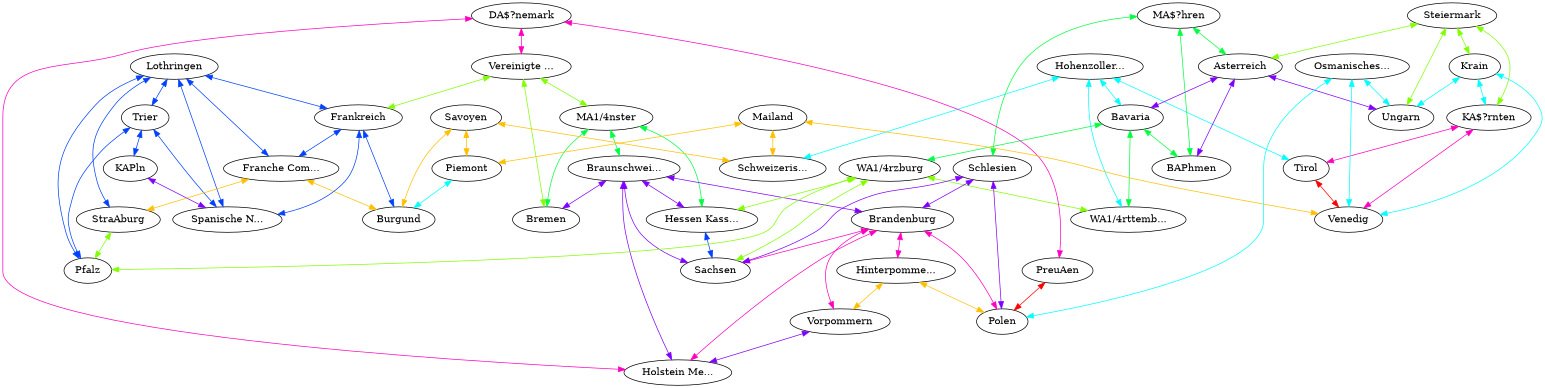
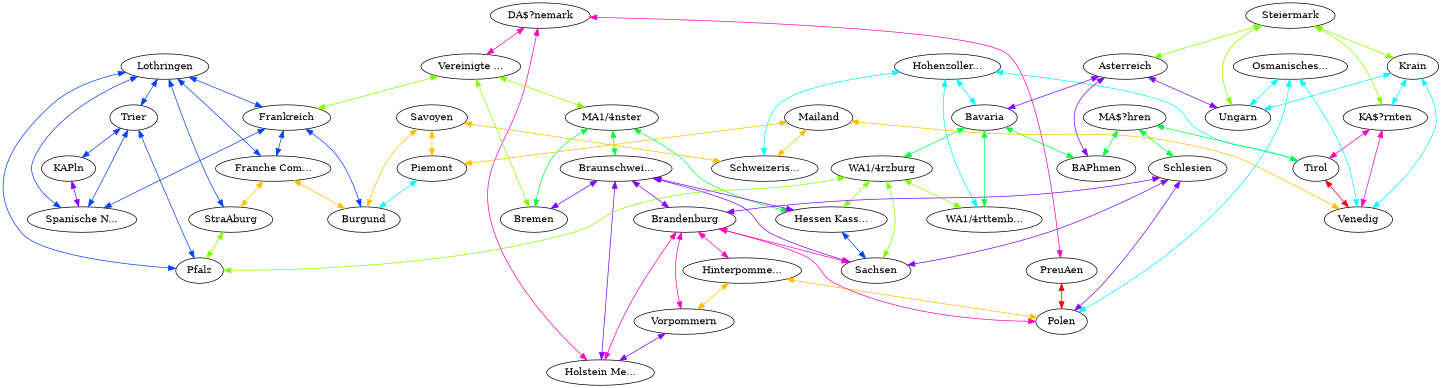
edge "MA$?hren" -- "Asterreich": now "MA$?hren" -- "Tirol"
